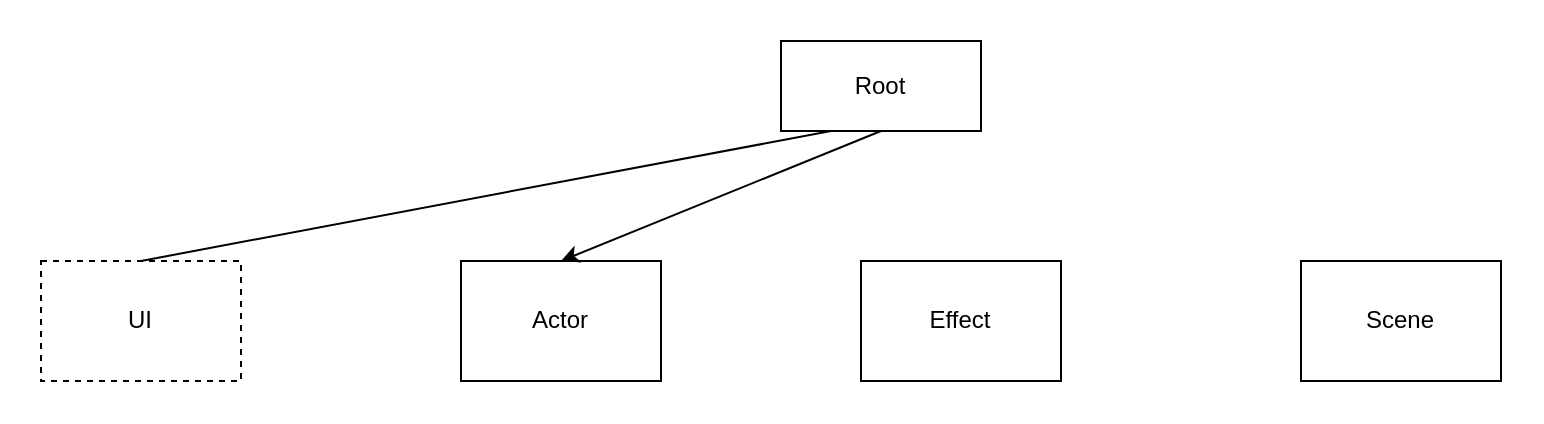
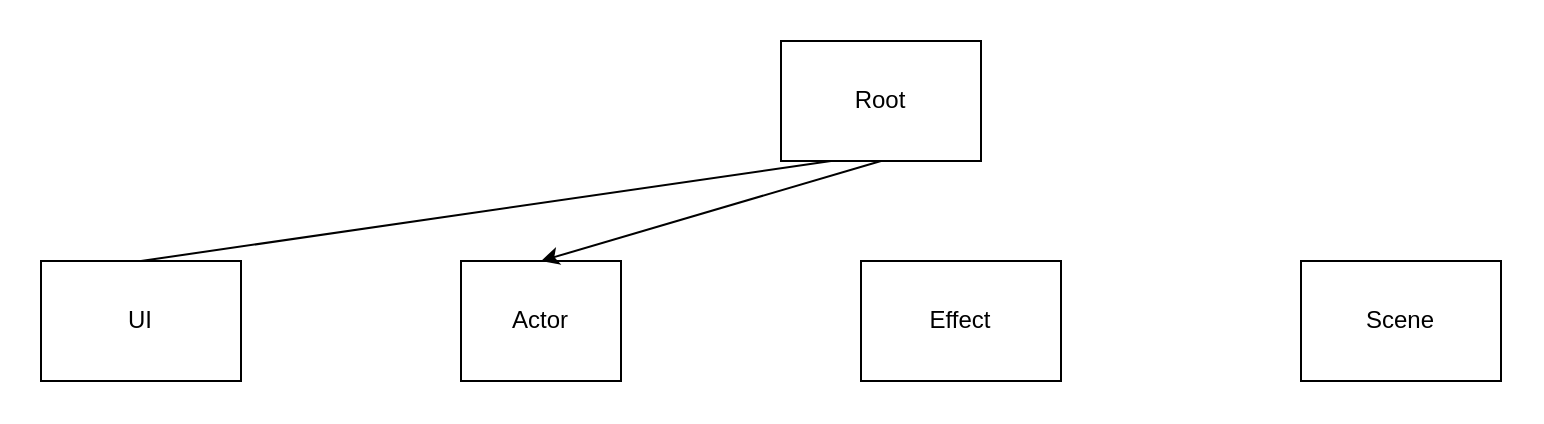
node "Root": size 200x90 -> 200x120
node "UI": style dashed -> solid
node "Actor": size 200x120 -> 160x120
